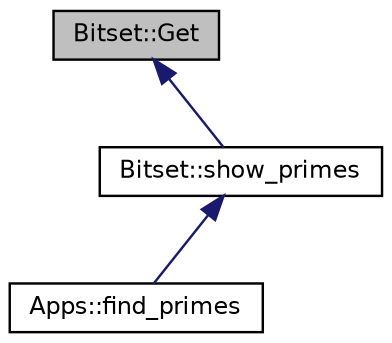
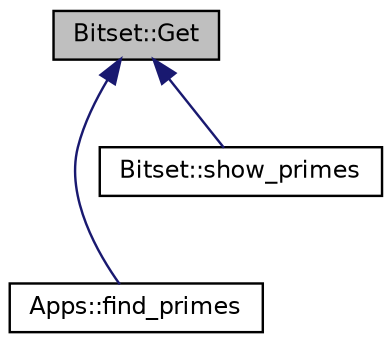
edge "Apps::find_primes" -> "Bitset::show_primes": now "Apps::find_primes" -> "Bitset::Get"
